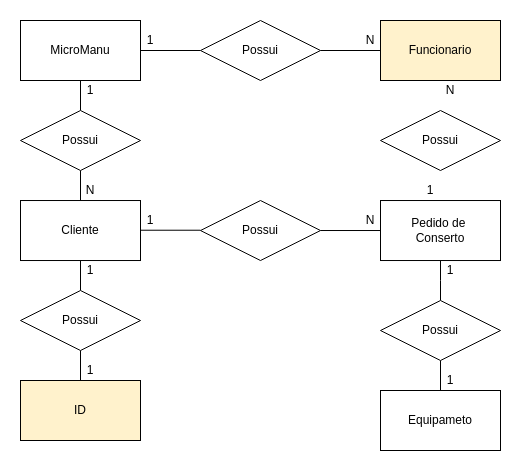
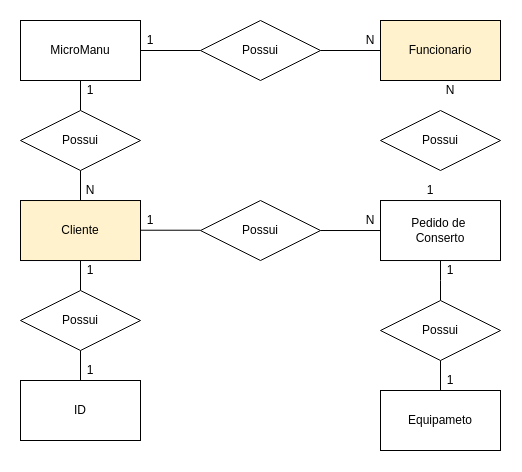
node "Cliente": fillcolor #ffffff -> #fff2cc
node "ID": fillcolor #fff2cc -> #ffffff
